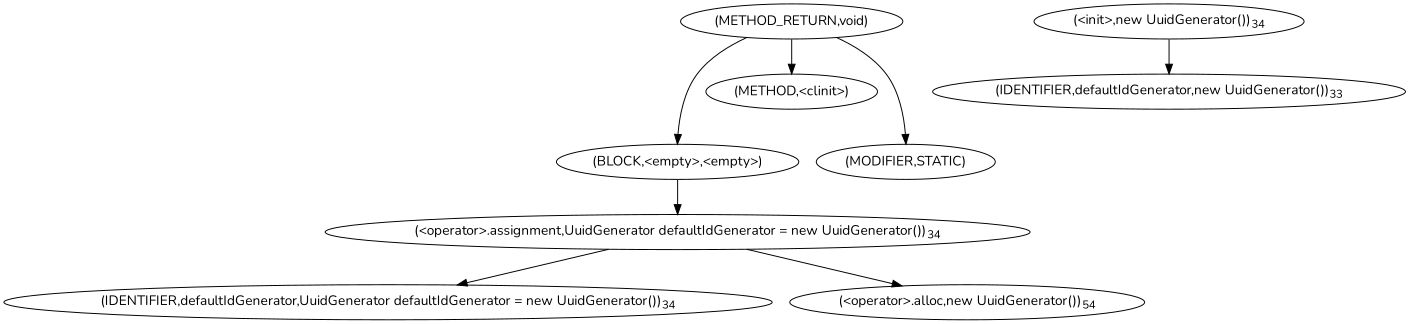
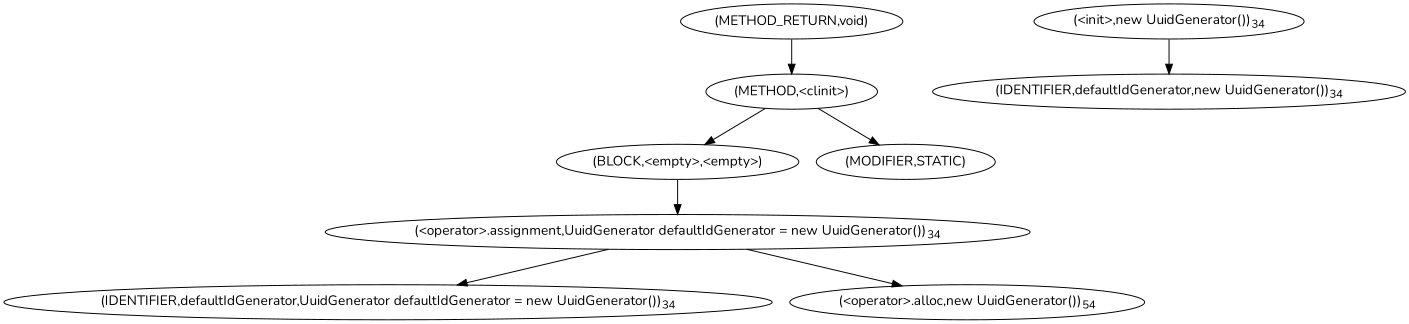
edge "(METHOD_RETURN,void)" -> "(BLOCK,<empty>,<empty>)": now "(METHOD,<clinit>)" -> "(BLOCK,<empty>,<empty>)"
edge "(METHOD_RETURN,void)" -> "(MODIFIER,STATIC)": now "(METHOD,<clinit>)" -> "(MODIFIER,STATIC)"
node "(IDENTIFIER,defaultIdGenerator,new UuidGenerator())": text "33" -> "34"
